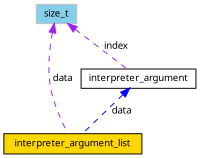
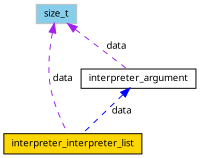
edge "interpreter_argument" -> "size_t": label " index" -> " data"
node "interpreter_argument_list": label "interpreter_argument_list" -> "interpreter_interpreter_list"
